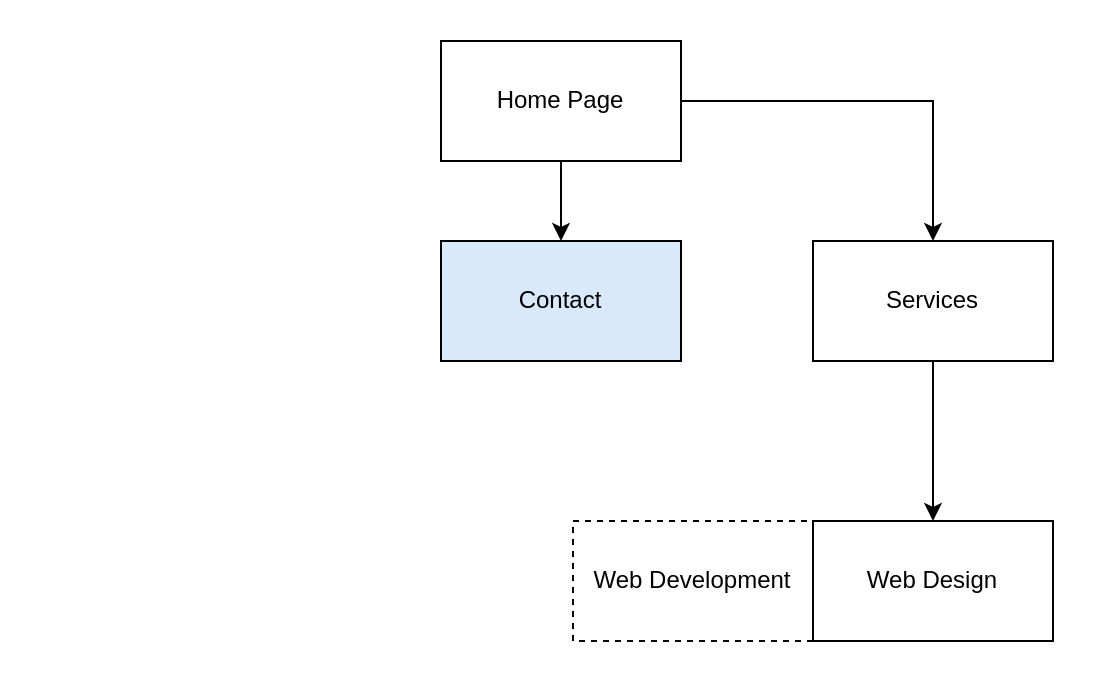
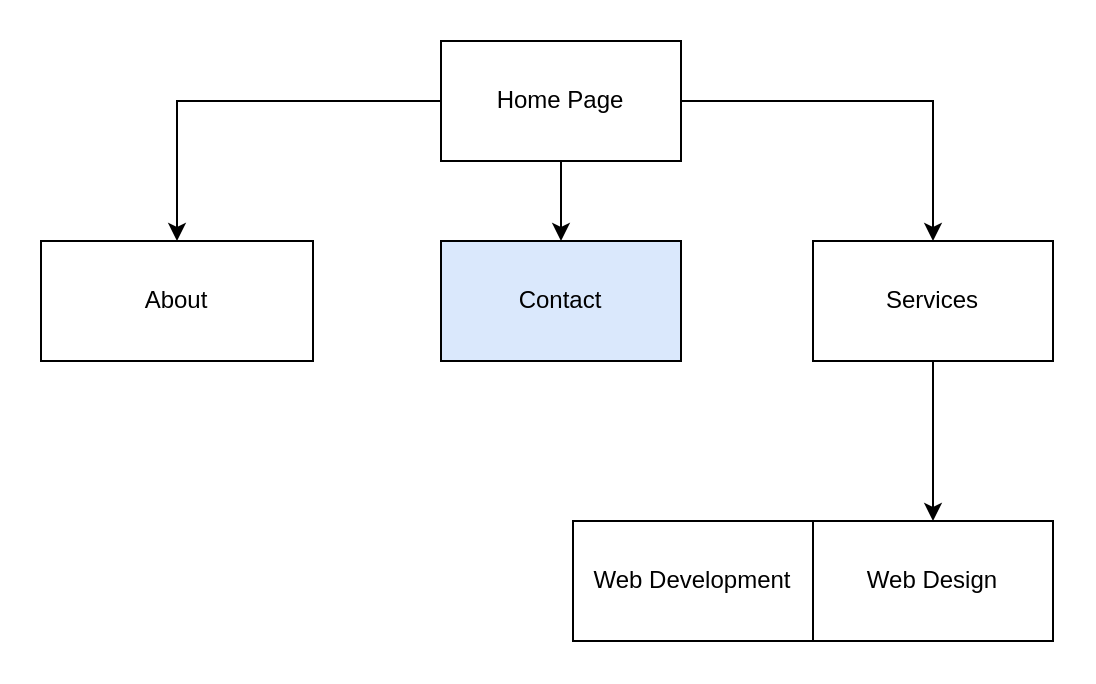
edge "Home Page" -> "About": added
node "About": added
node "Web Development": style dashed -> solid
